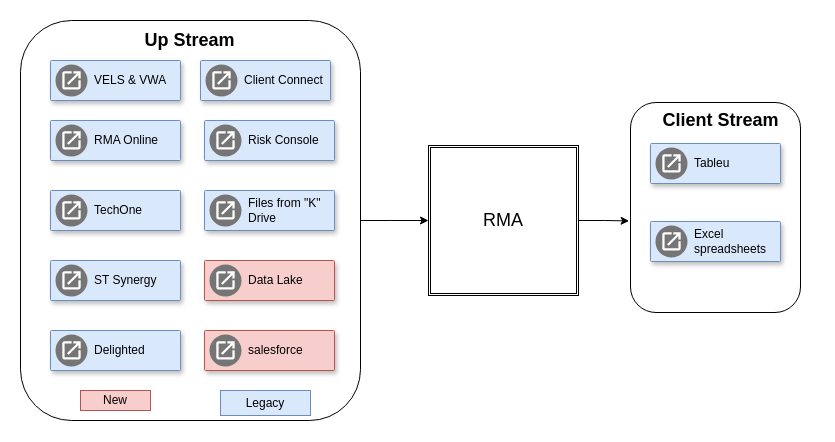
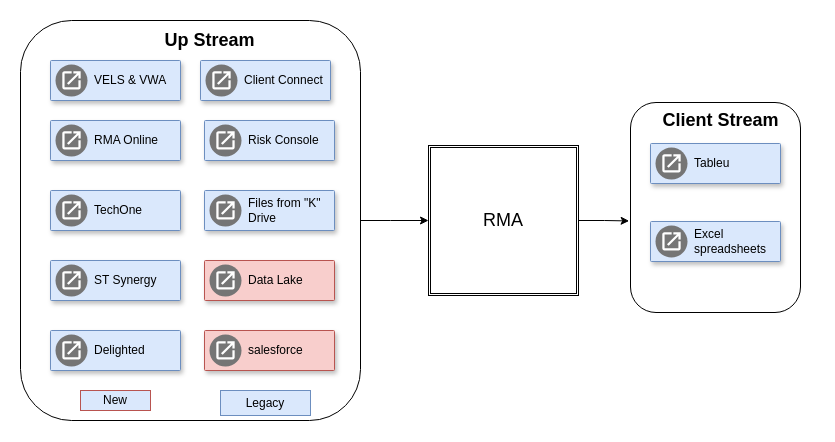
node "Up Stream": moved (193, 41) -> (213, 41)
node "New": fillcolor #f8cecc -> #dae8fc
